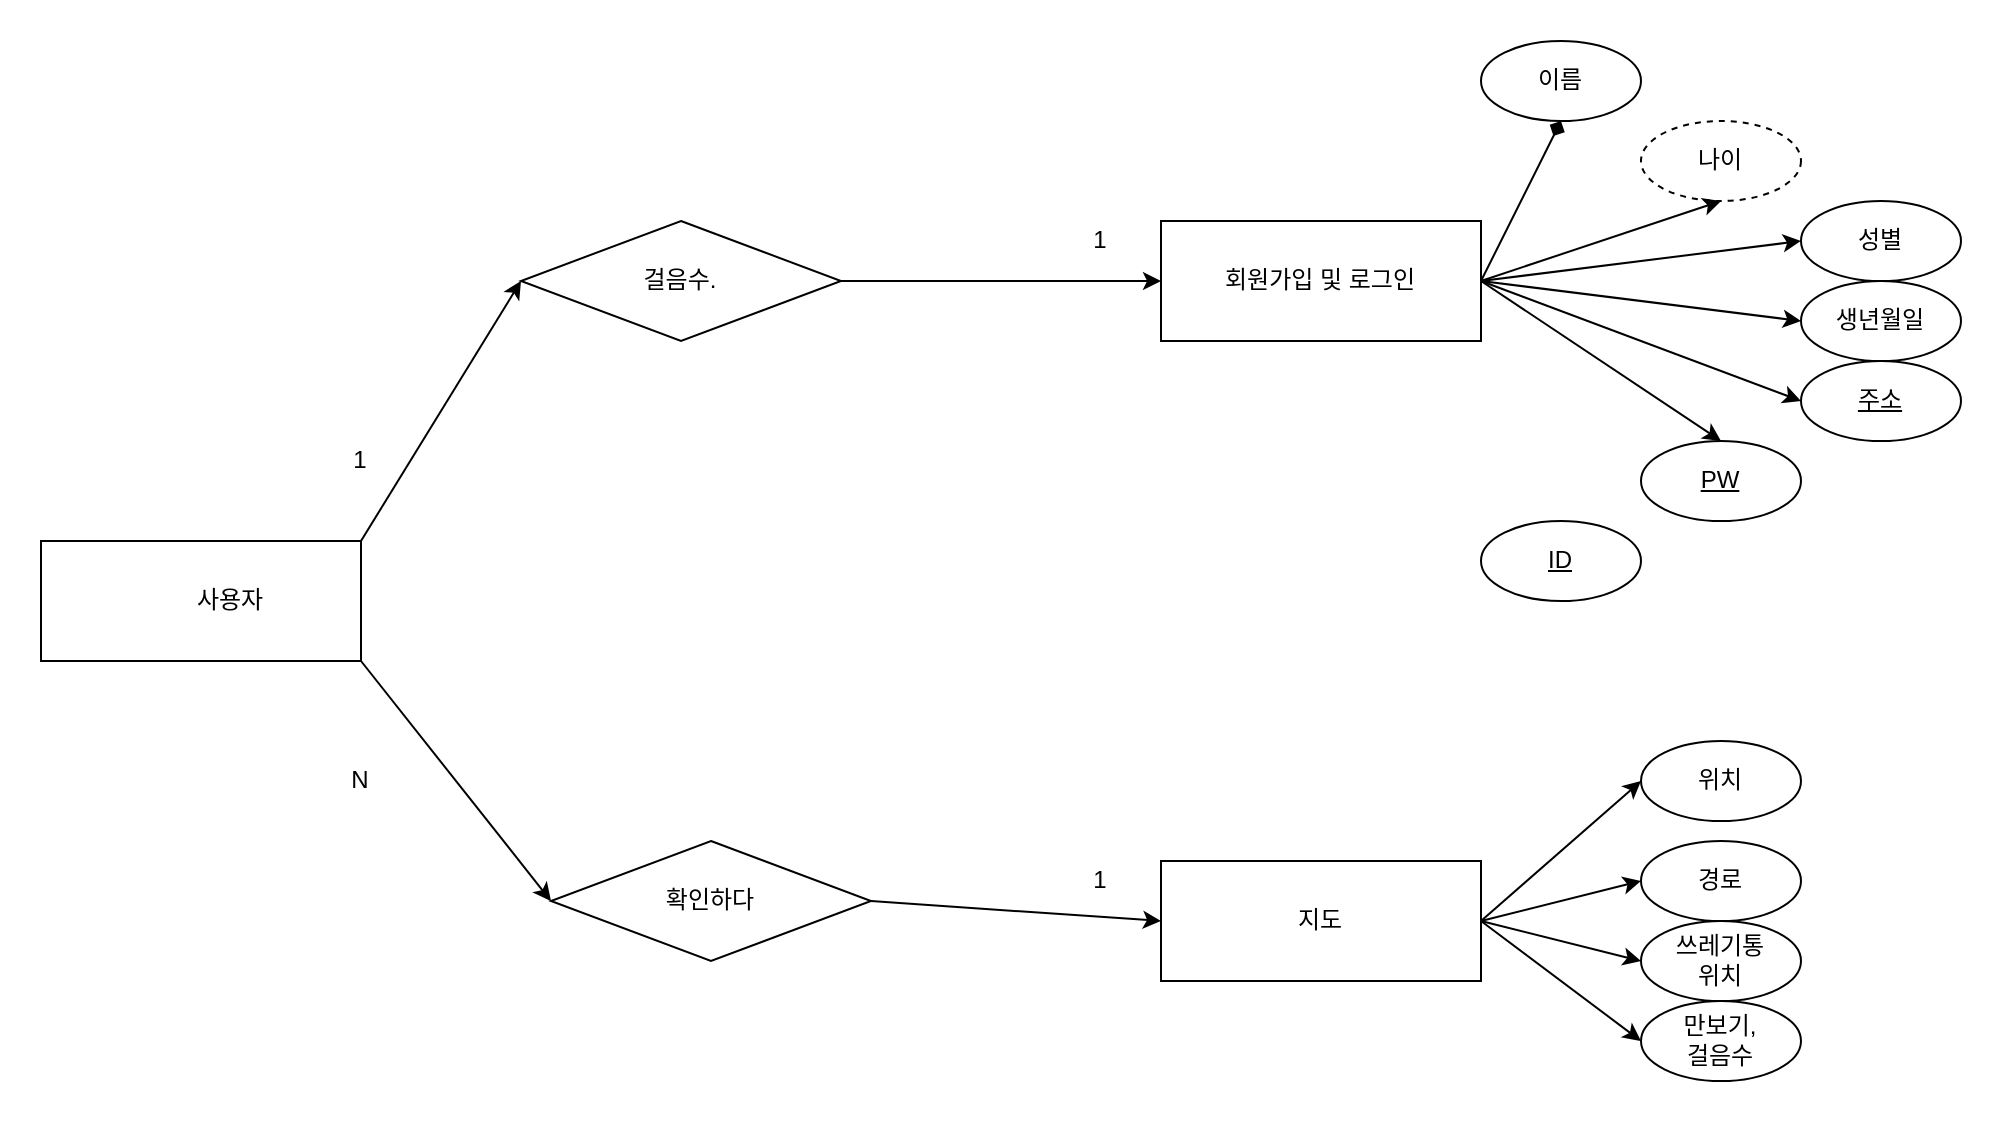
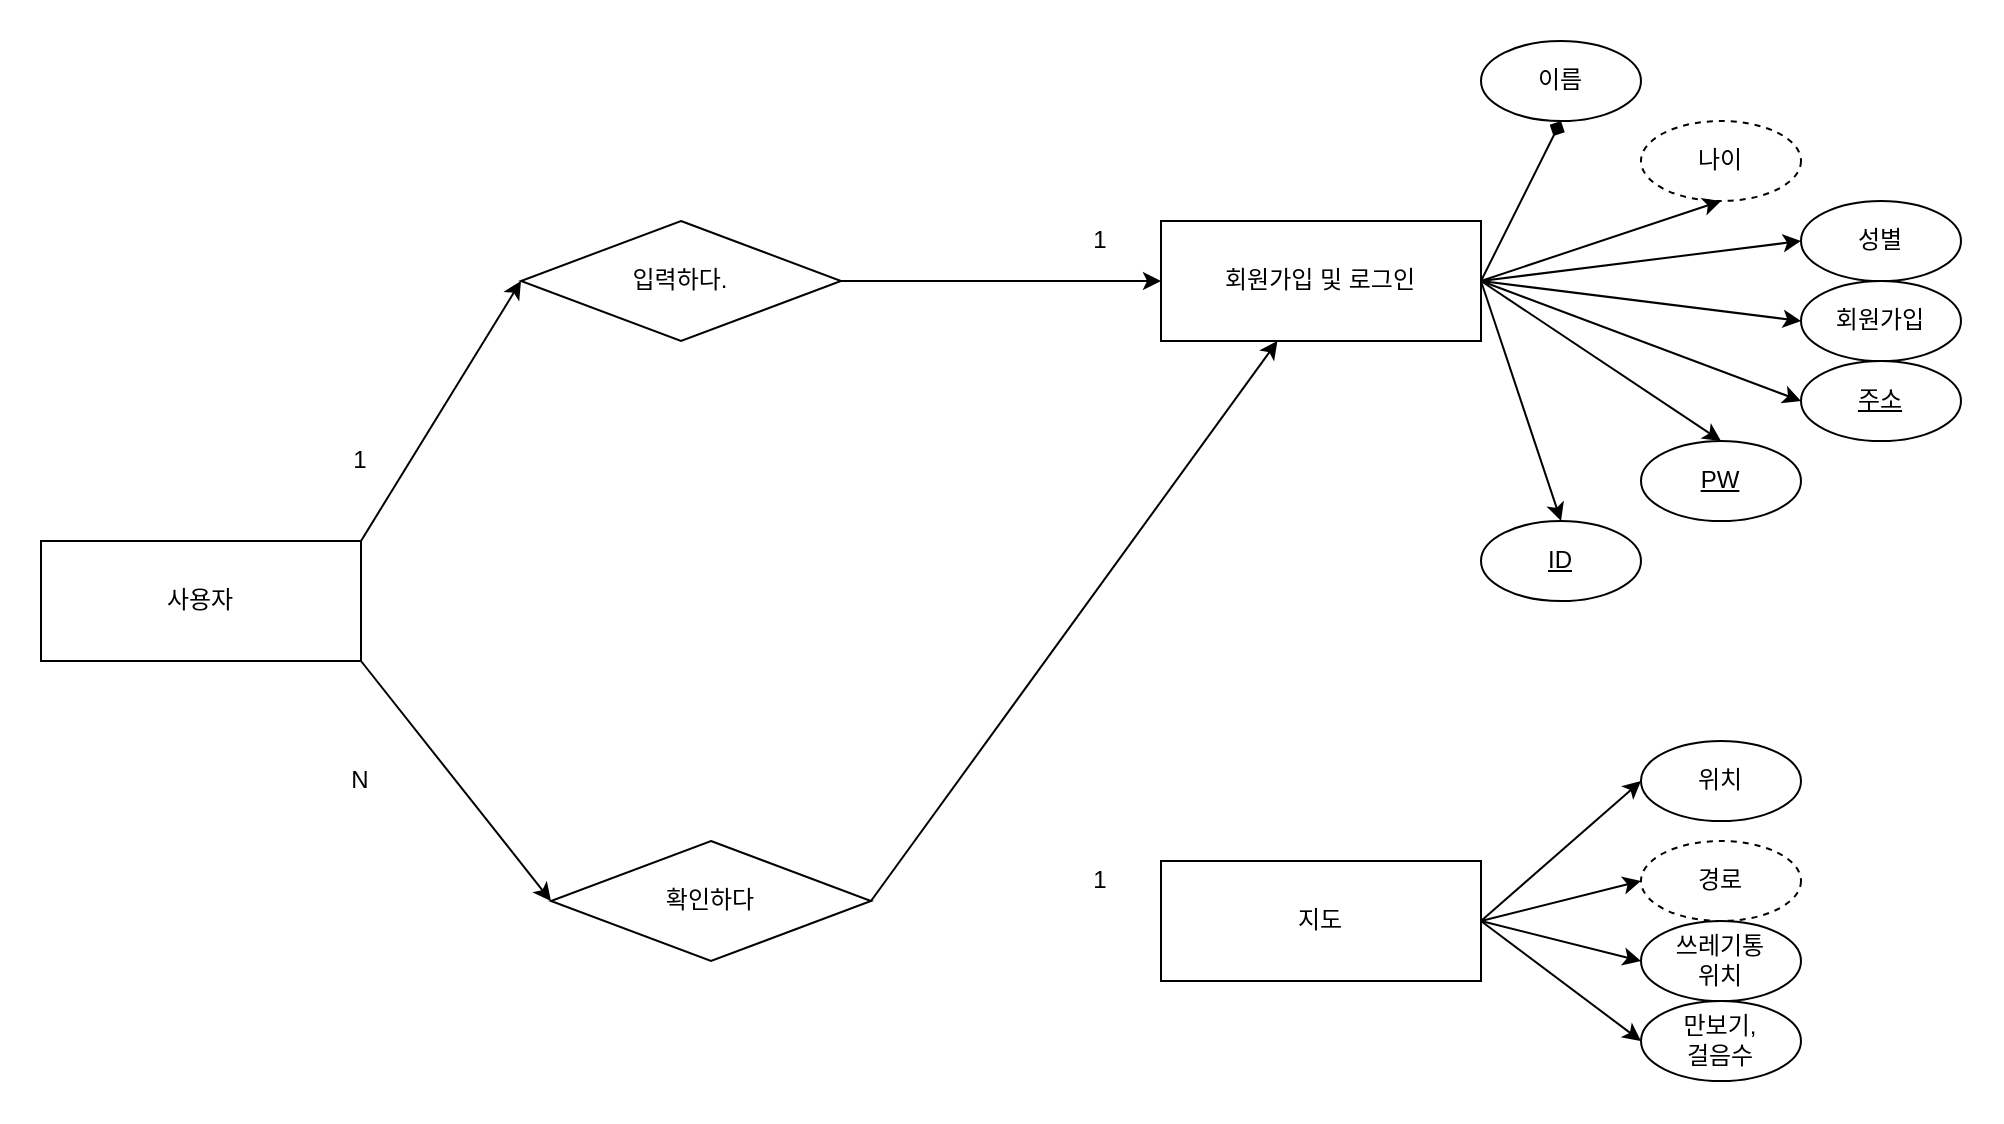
node "걸음수.": label "걸음수." -> "입력하다."
node "생년월일": label "생년월일" -> "회원가입"
edge "회원가입 및 로그인" -> "ID": added
node "사용자": moved (231, 601) -> (201, 601)
node "경로": style solid -> dashed
edge "확인하다" -> "지도": now "확인하다" -> "회원가입 및 로그인"
